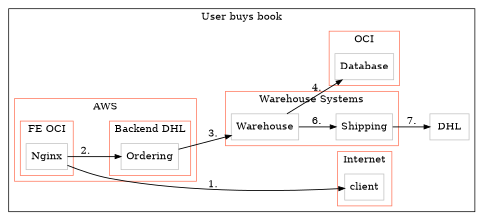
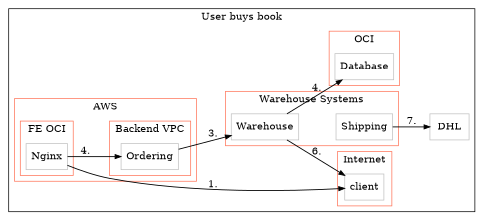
edge "Warehouse" -> "Shipping": now "Warehouse" -> "client"
cluster "Backend DHL": label "Backend DHL" -> "Backend VPC"
edge "Nginx" -> "Ordering": label "2." -> "4."
